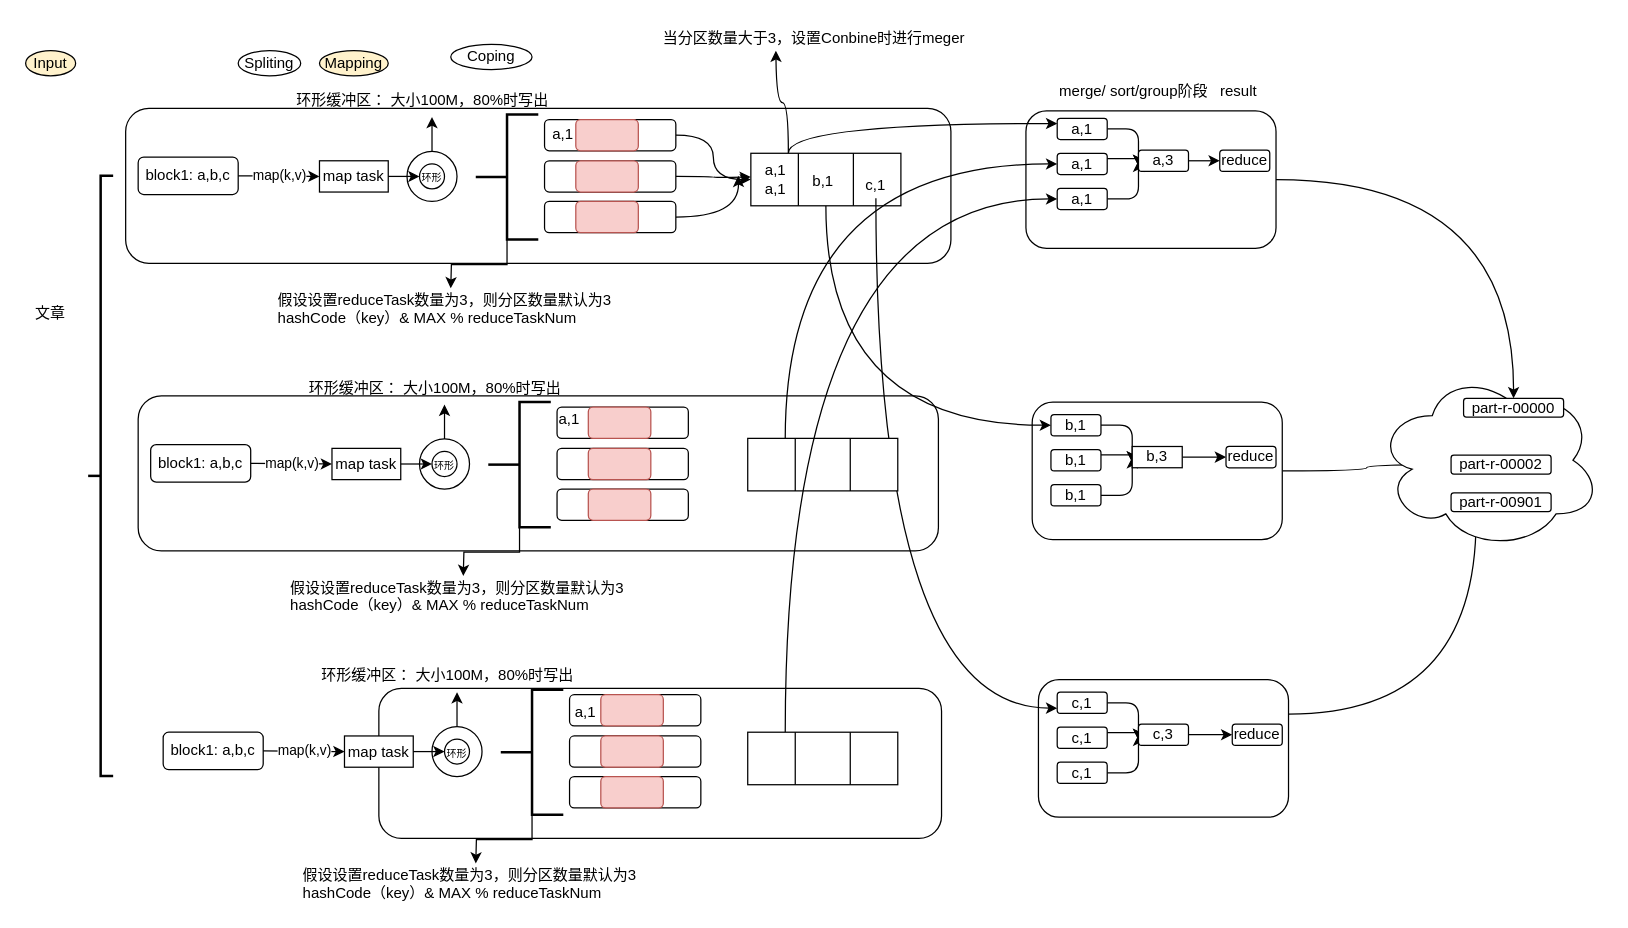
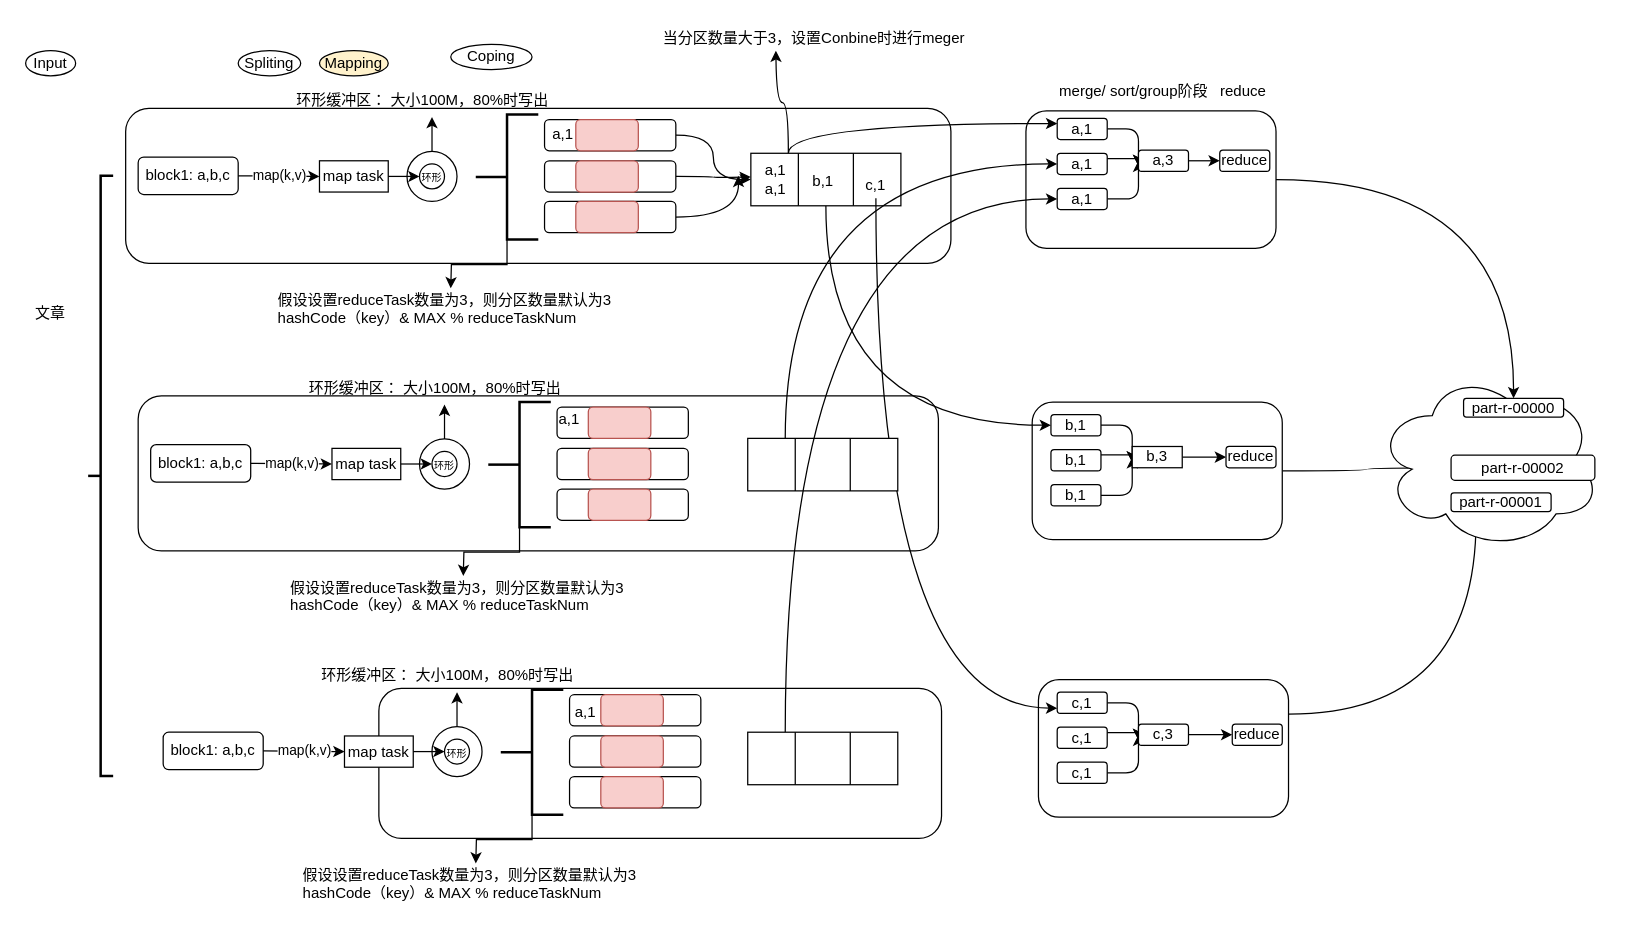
node "Input": fillcolor #fff2cc -> #ffffff
node "merge/ sort/group阶段 result": label "merge/ sort/group阶段 result" -> "merge/ sort/group阶段 reduce"
node "part-r-00002": size 100x19 -> 144x25
node "part-r-00901": label "part-r-00901" -> "part-r-00001"
